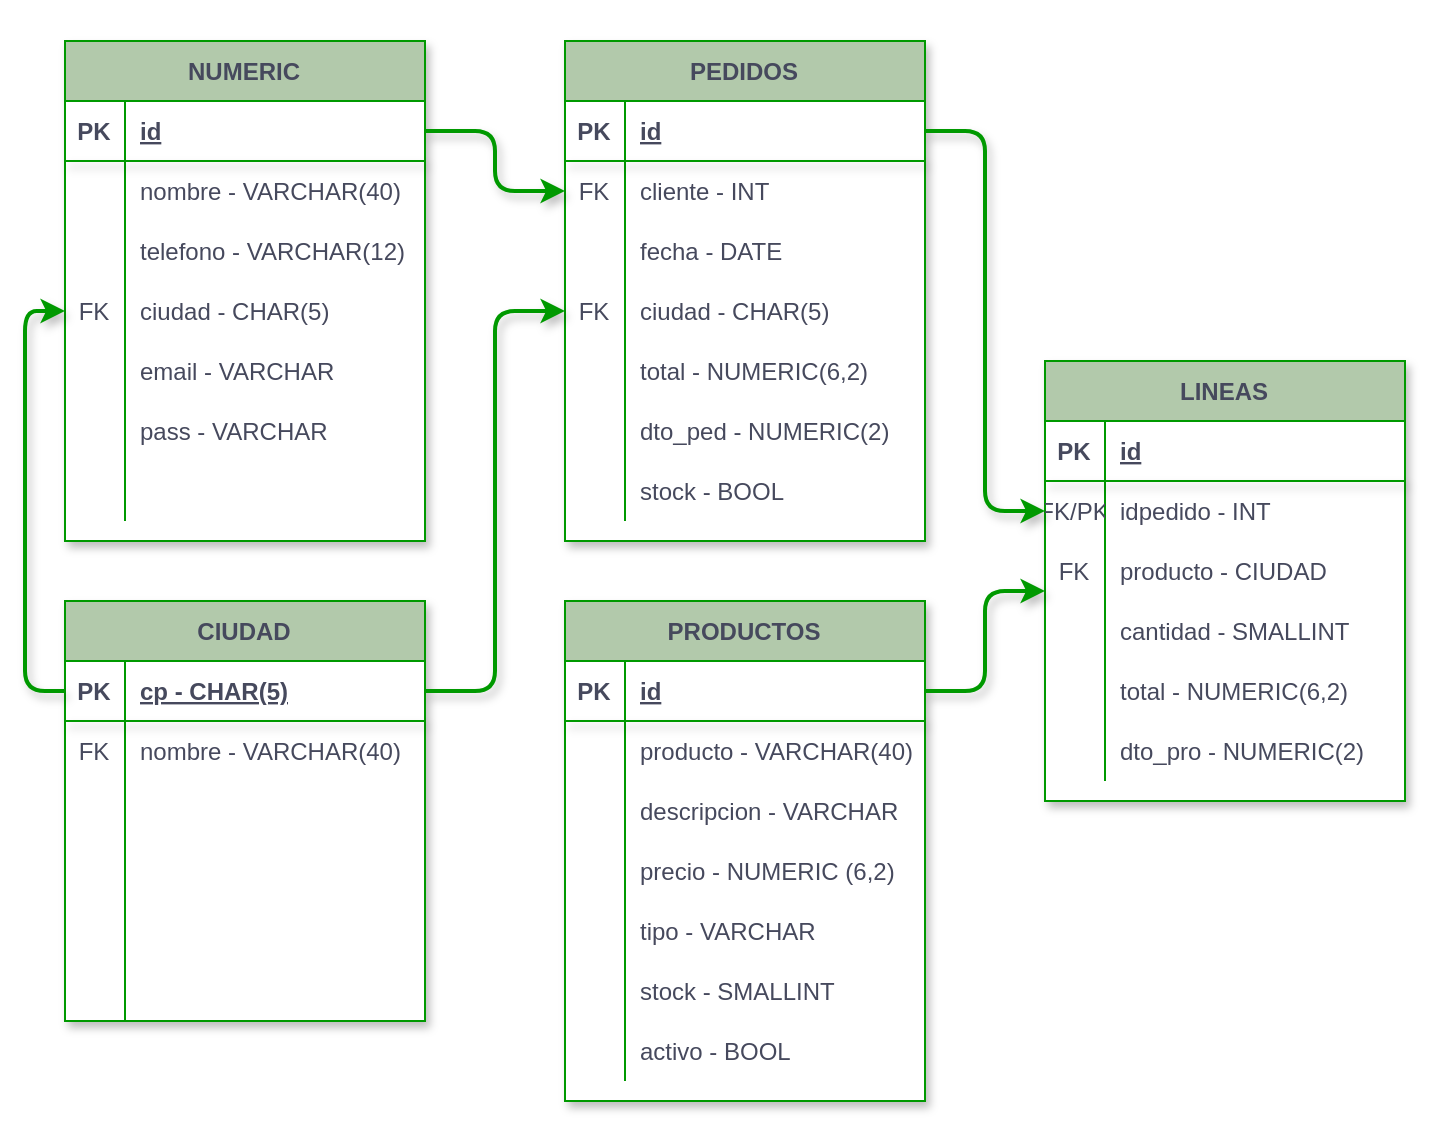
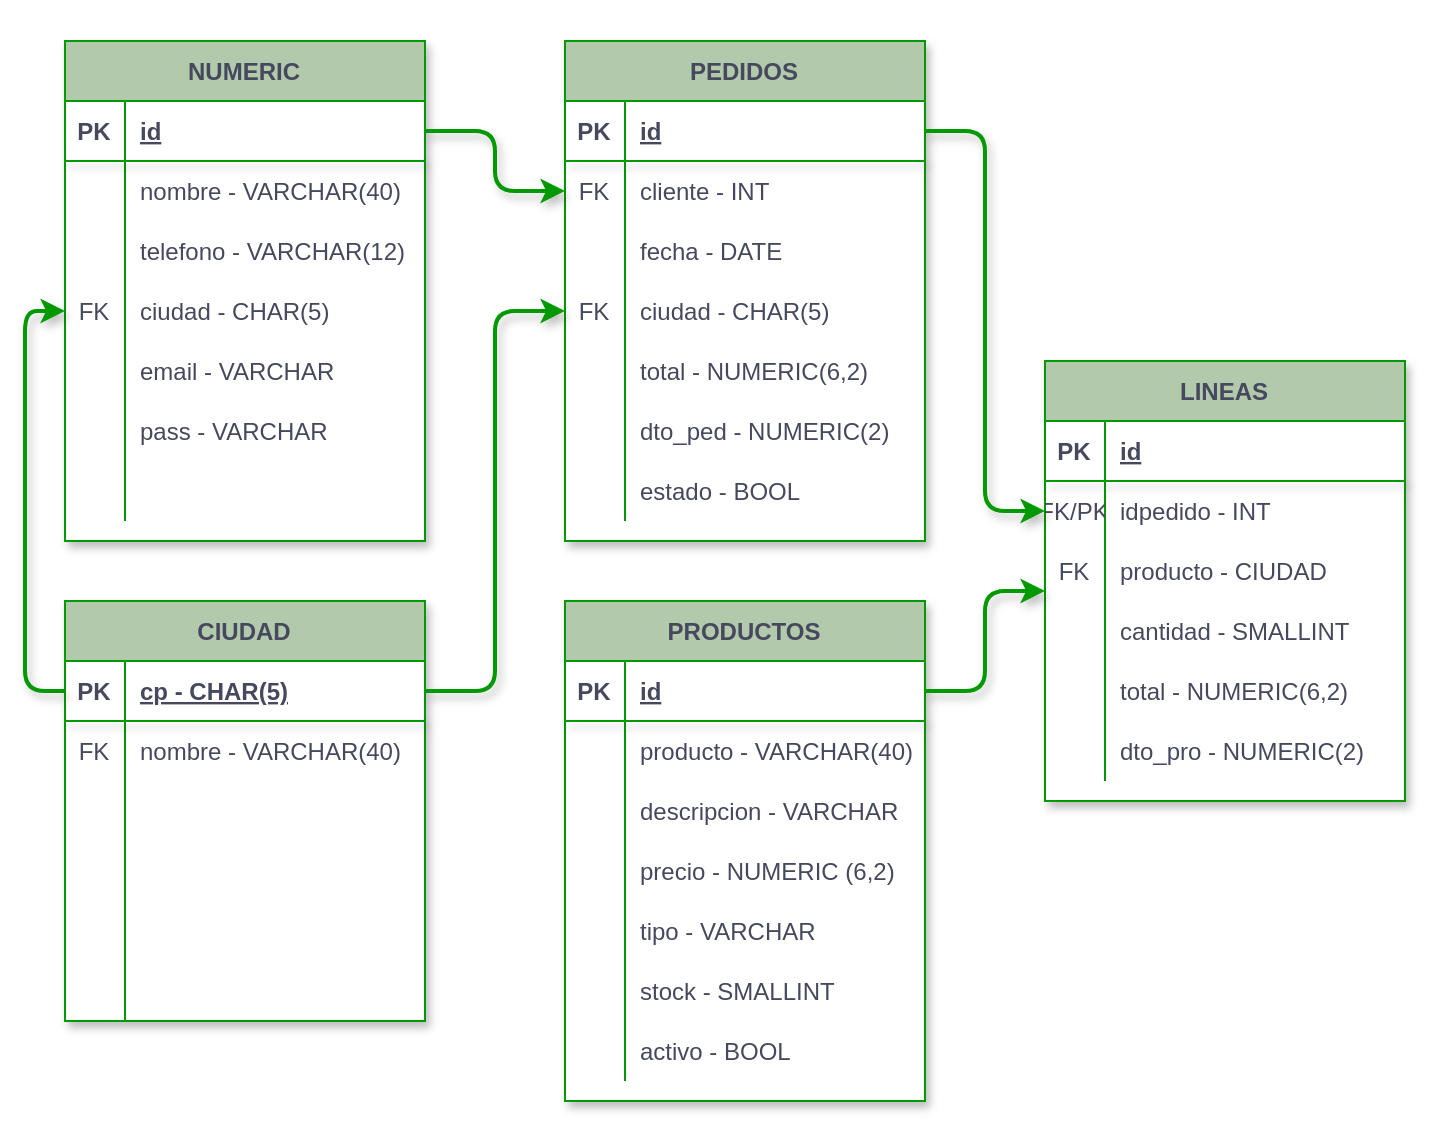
node "stock - BOOL": label "stock - BOOL" -> "estado - BOOL"
